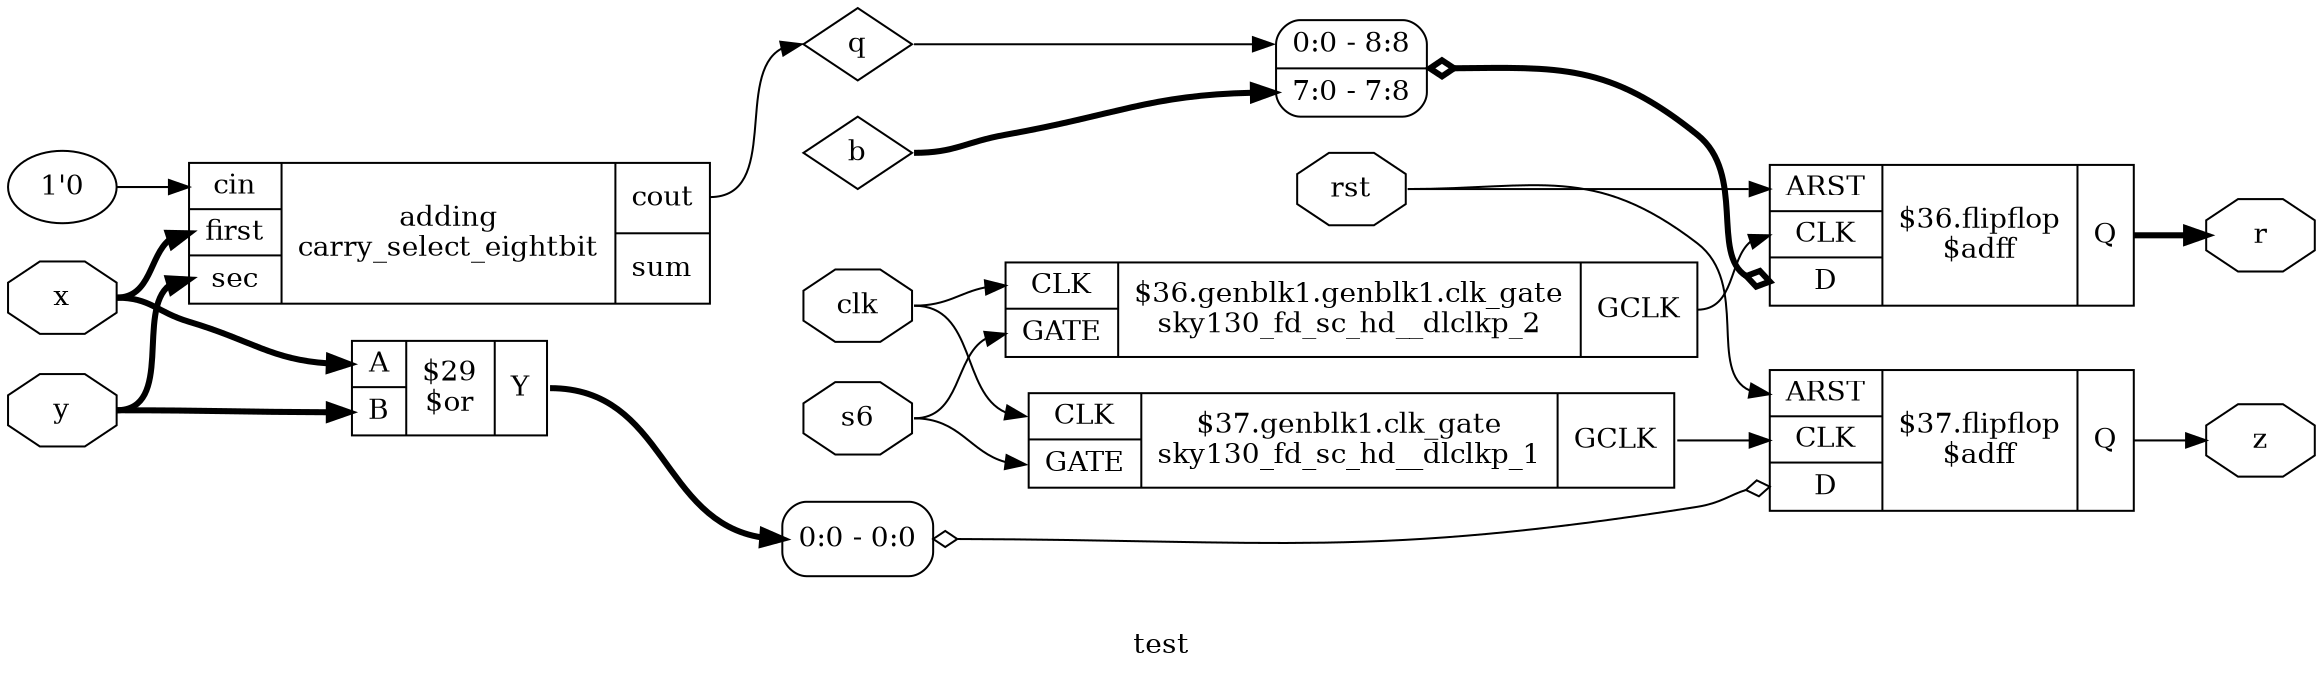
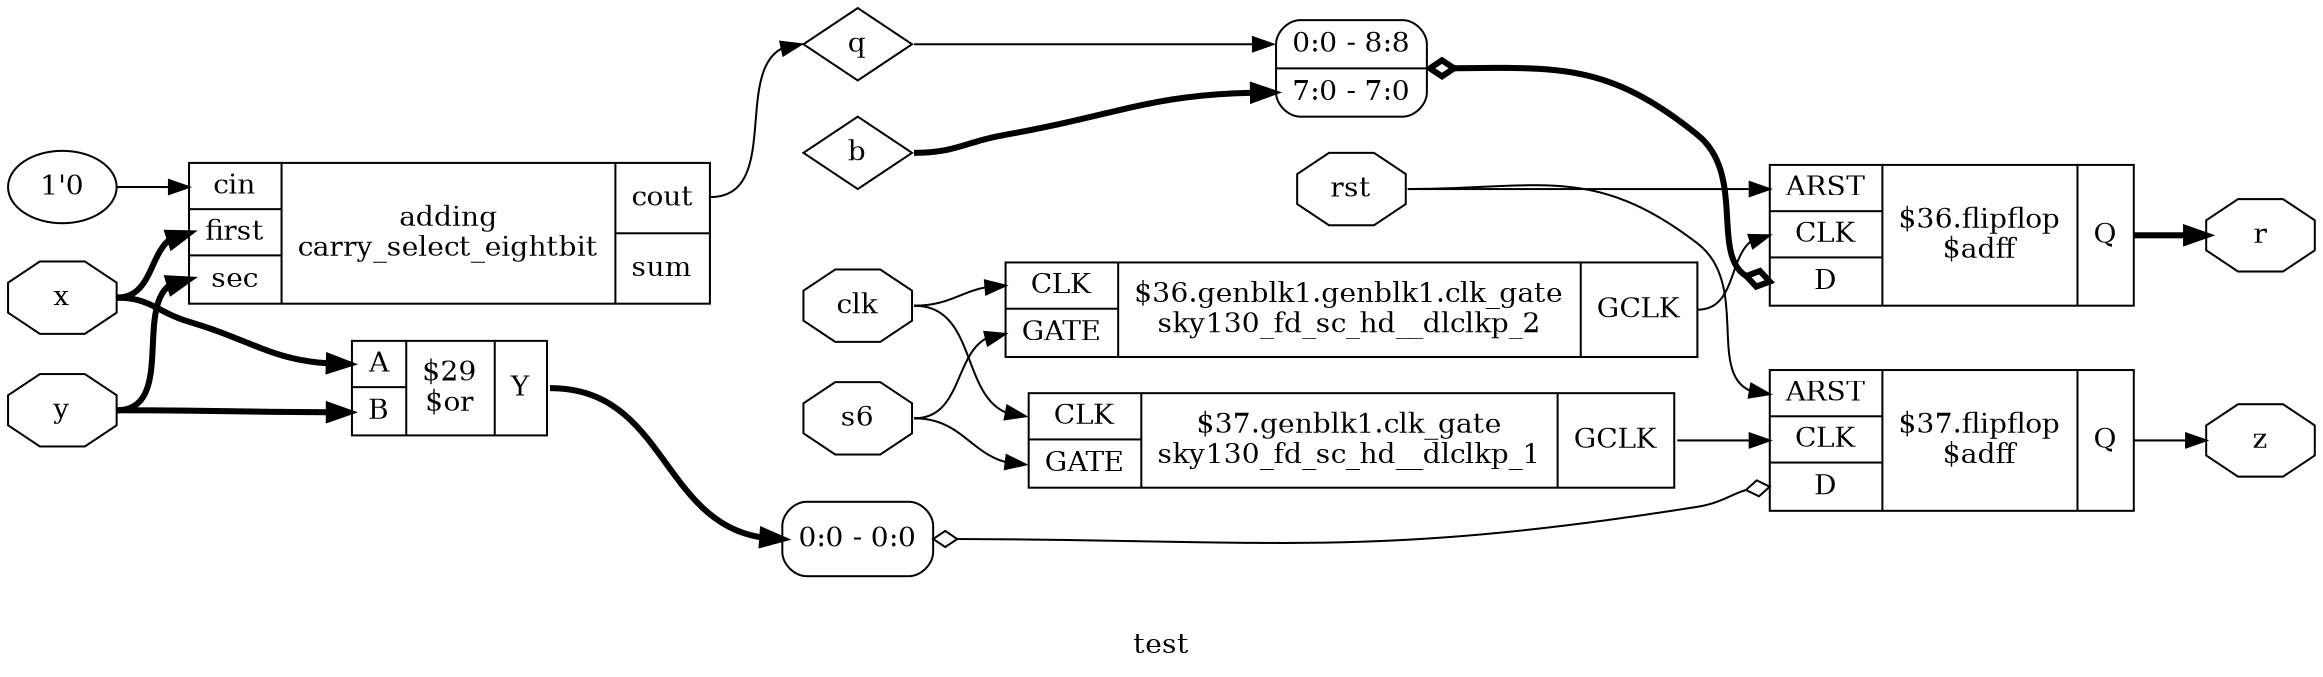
node "0:0 - 8:8": text "7:0 - 7:8" -> "7:0 - 7:0"
